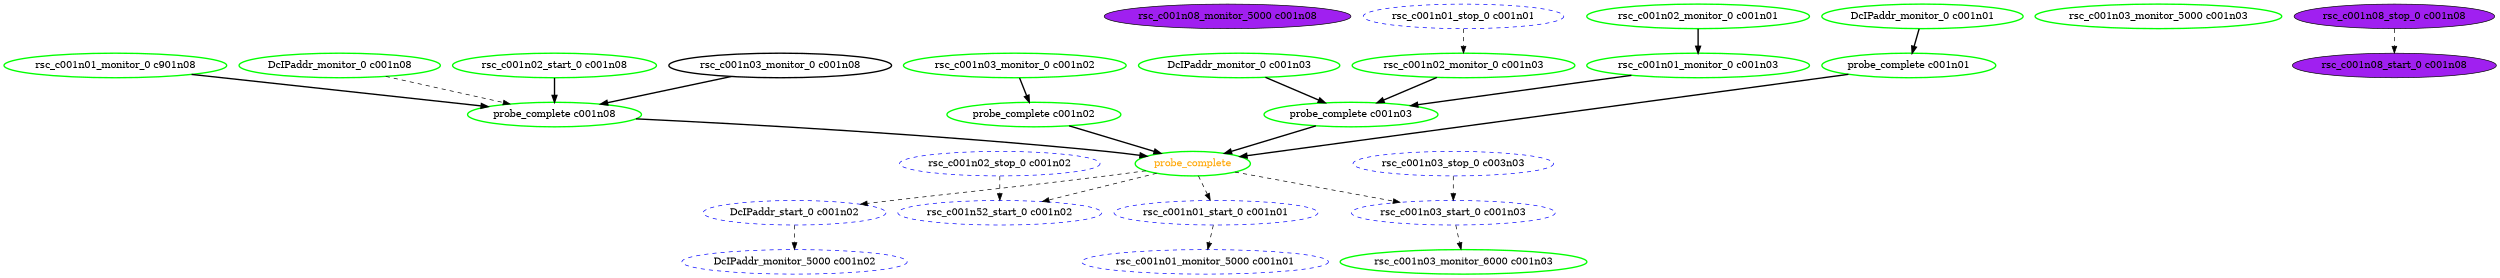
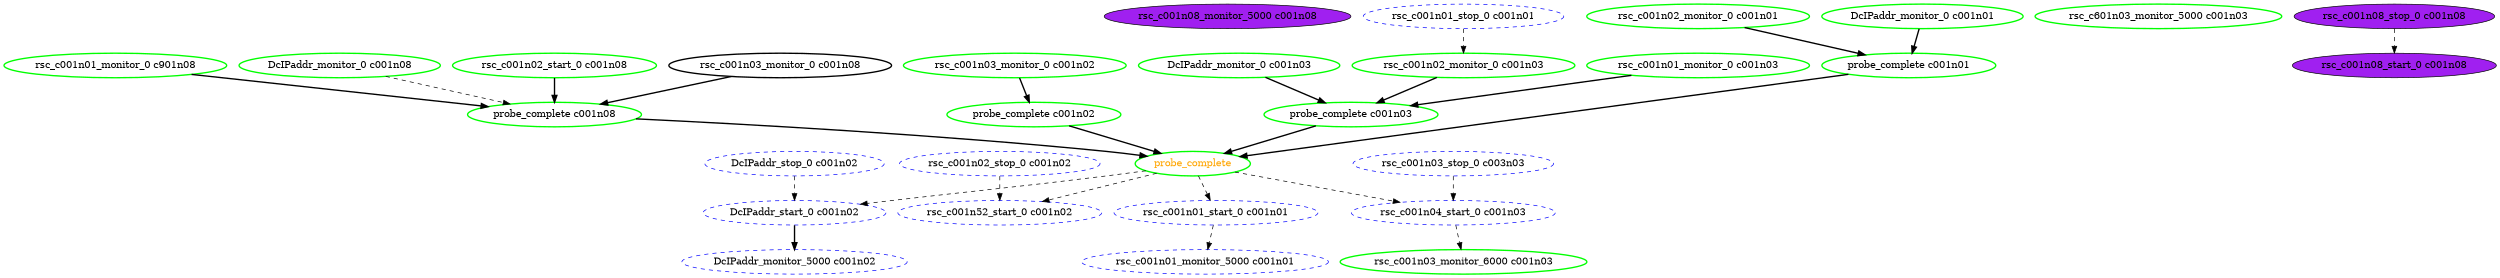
node "rsc_c001n03_monitor_5000 c001n03": label "rsc_c001n03_monitor_5000 c001n03" -> "rsc_c601n03_monitor_5000 c001n03"
edge "rsc_c001n02_monitor_0 c001n01" -> "rsc_c001n01_monitor_0 c001n03": now "rsc_c001n02_monitor_0 c001n01" -> "probe_complete c001n01"
node "DcIPaddr_stop_0 c001n02": added
node "rsc_c001n03_start_0 c001n03": label "rsc_c001n03_start_0 c001n03" -> "rsc_c001n04_start_0 c001n03"
edge "DcIPaddr_start_0 c001n02" -> "DcIPaddr_monitor_5000 c001n02": style dashed -> bold
